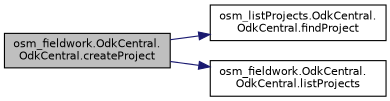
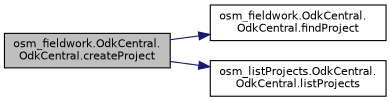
node "osm_listProjects.OdkCentral. OdkCentral.findProject": label "osm_listProjects.OdkCentral. OdkCentral.findProject" -> "osm_fieldwork.OdkCentral. OdkCentral.findProject"
node "osm_fieldwork.OdkCentral. OdkCentral.listProjects": label "osm_fieldwork.OdkCentral. OdkCentral.listProjects" -> "osm_listProjects.OdkCentral. OdkCentral.listProjects"
